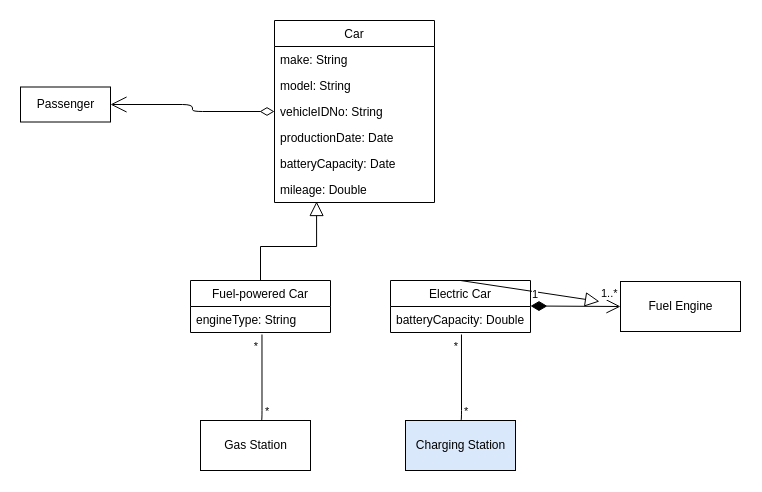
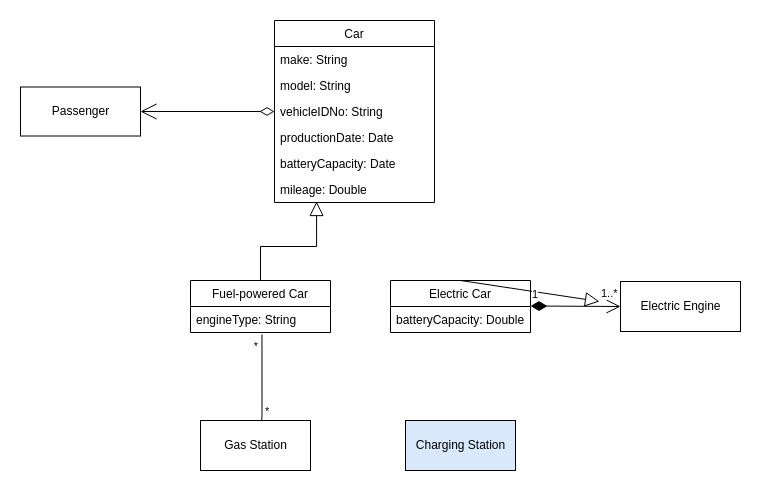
node "Passenger": size 90x35 -> 120x49
node "Fuel Engine": label "Fuel Engine" -> "Electric Engine"
edge "batteryCapacity: Double" -- "Charging Station": removed, labels "*", "*"
